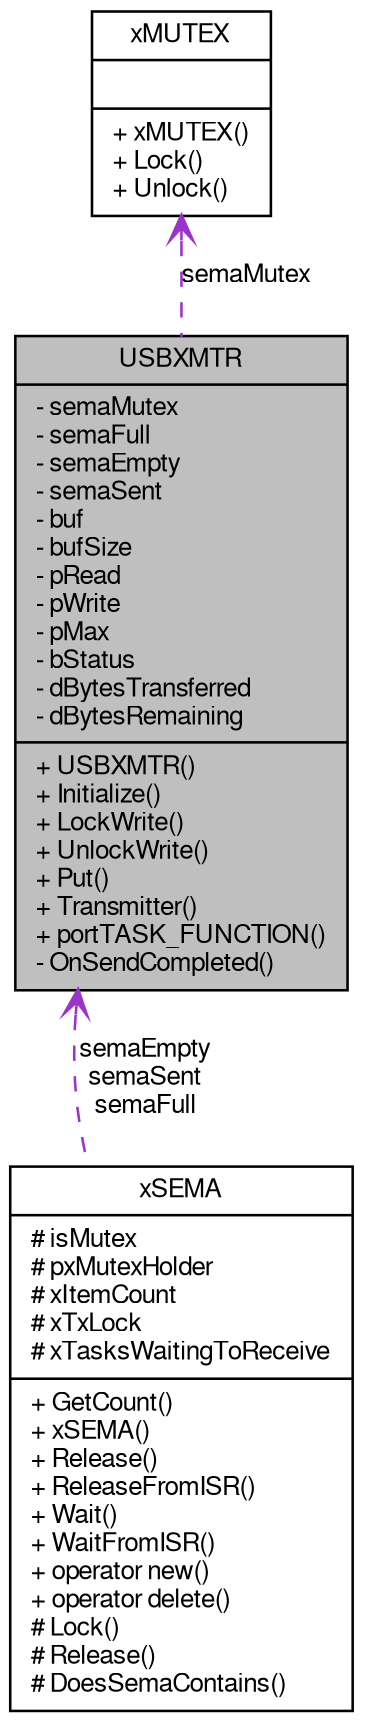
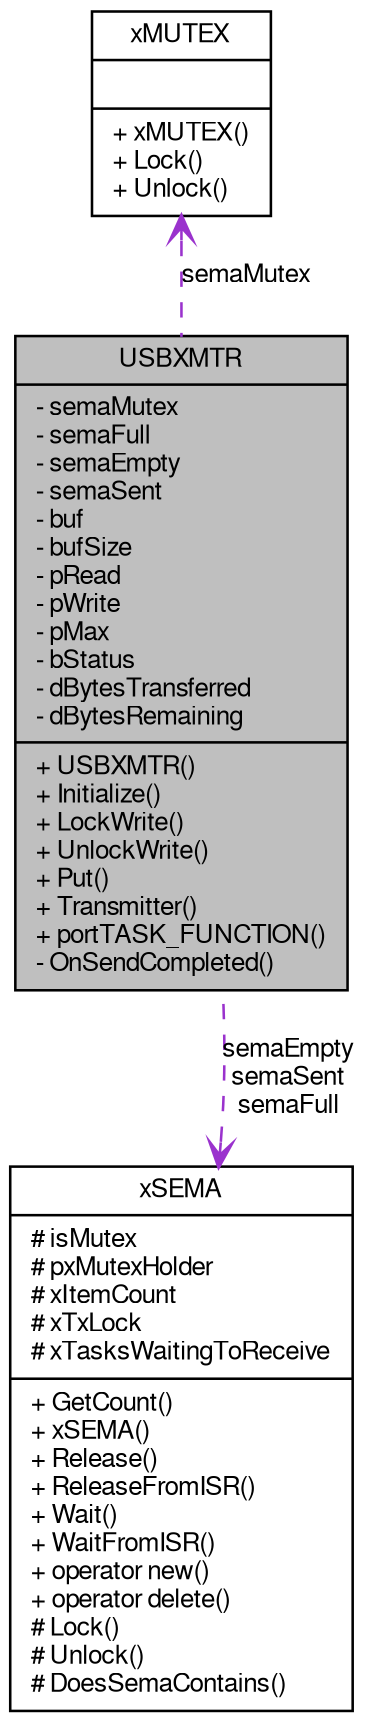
edge "xSEMA" -> "USBXMTR": reversed
node "xSEMA": text "# Release()" -> "# Unlock()"
